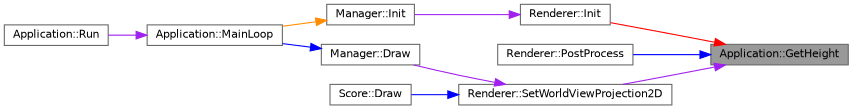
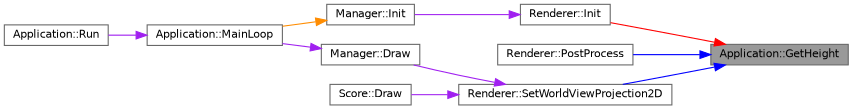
edge "Application::MainLoop" -> "Manager::Draw": color blue -> purple
edge "Renderer::SetWorldViewProjection2D" -> "Application::GetHeight": color purple -> blue
edge "Score::Draw" -> "Renderer::SetWorldViewProjection2D": color blue -> purple
